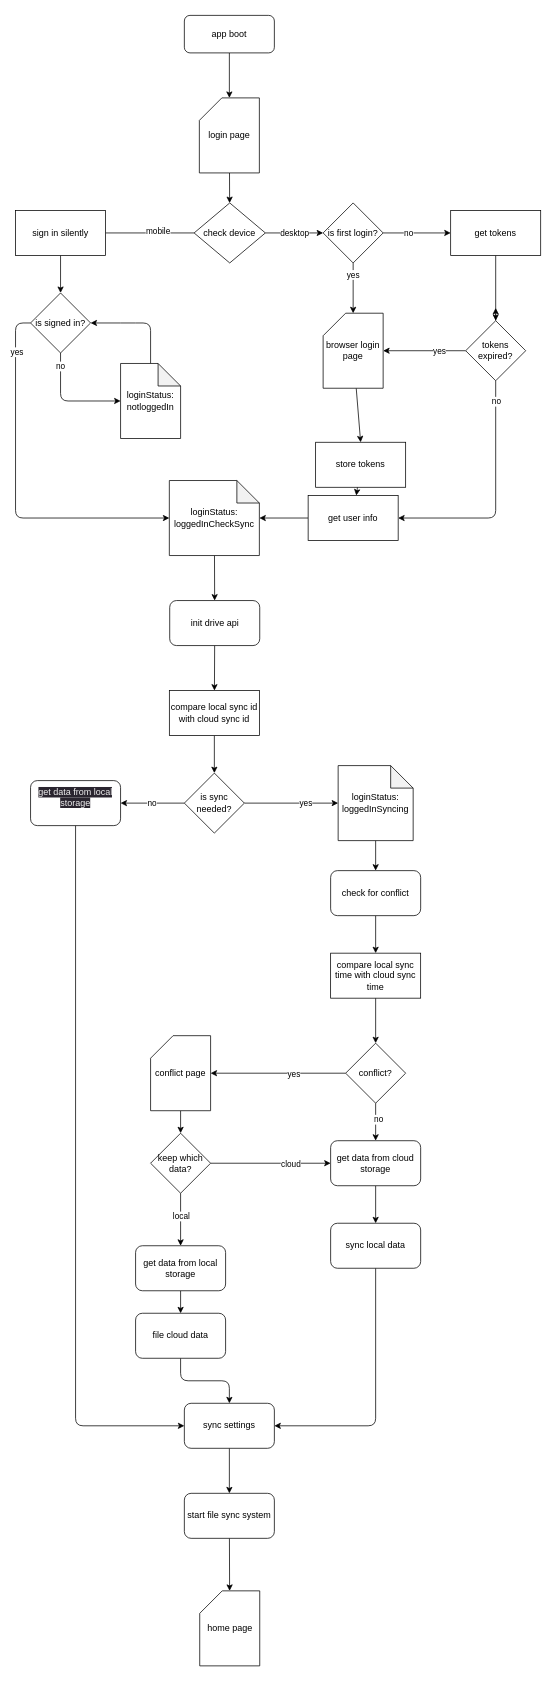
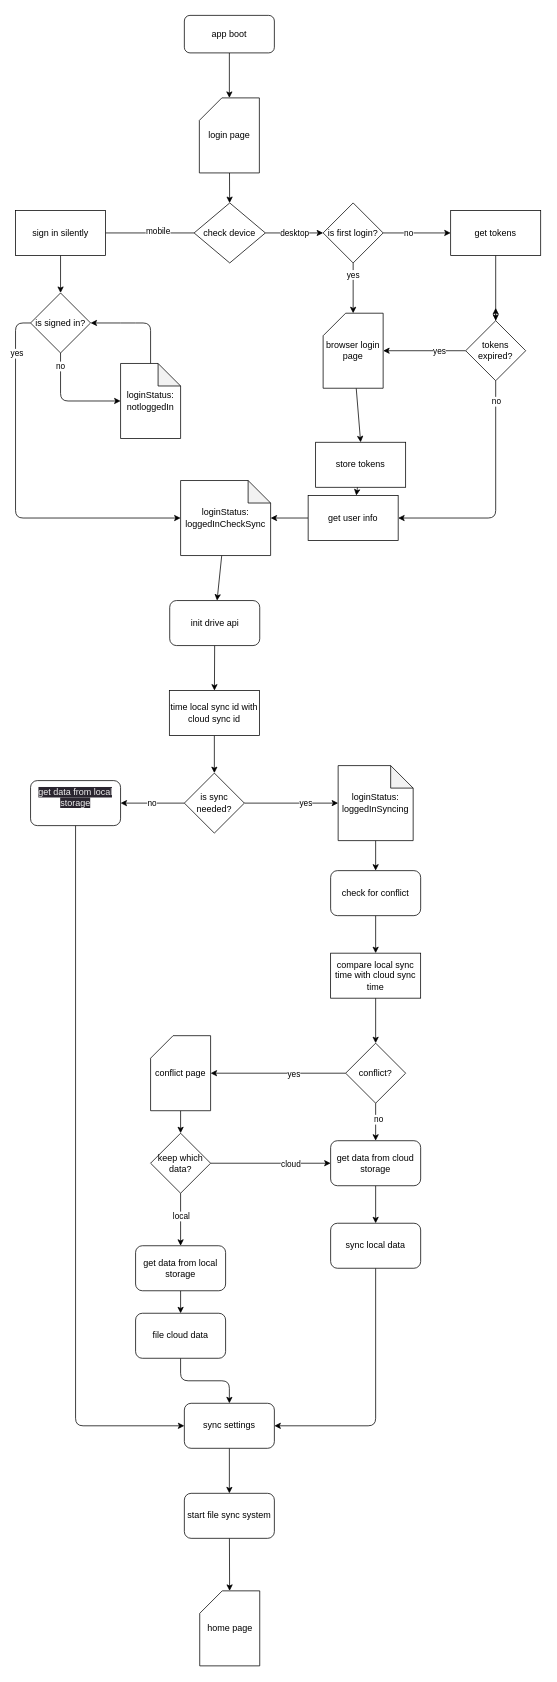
node "loginStatus: loggedInCheckSync": moved (214, 518) -> (225, 518)
node "compare local sync id with cloud sync id": label "compare local sync id with cloud sync id" -> "time local sync id with cloud sync id"
